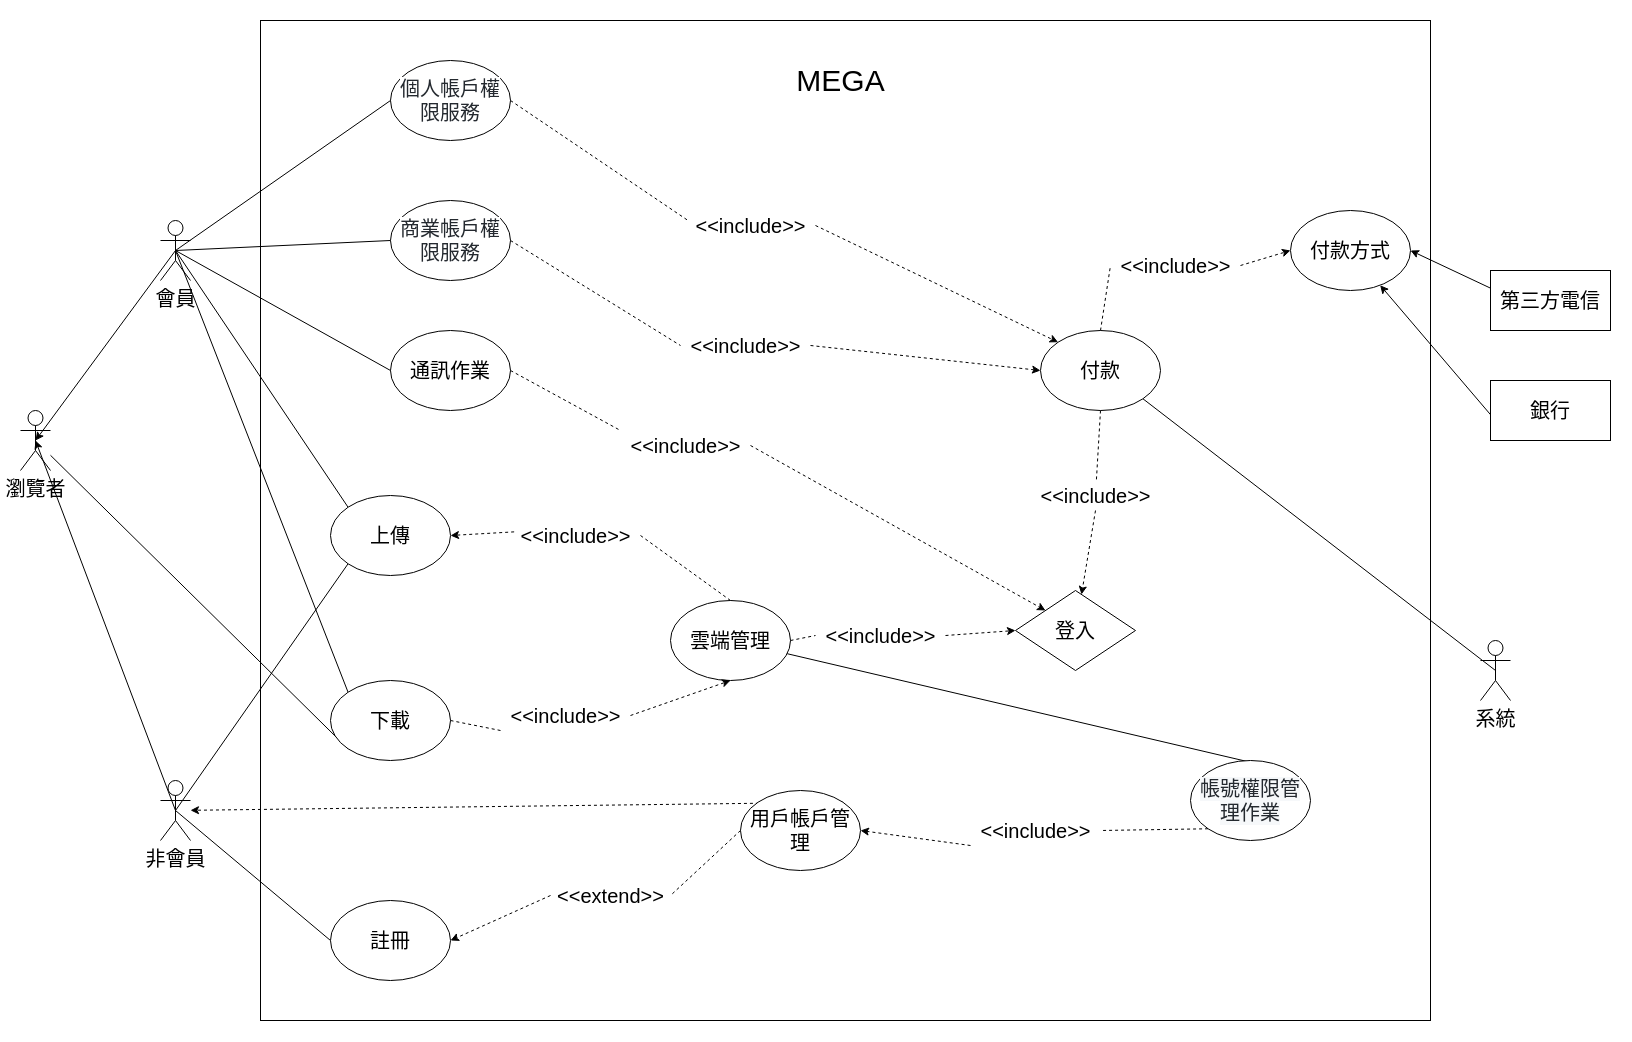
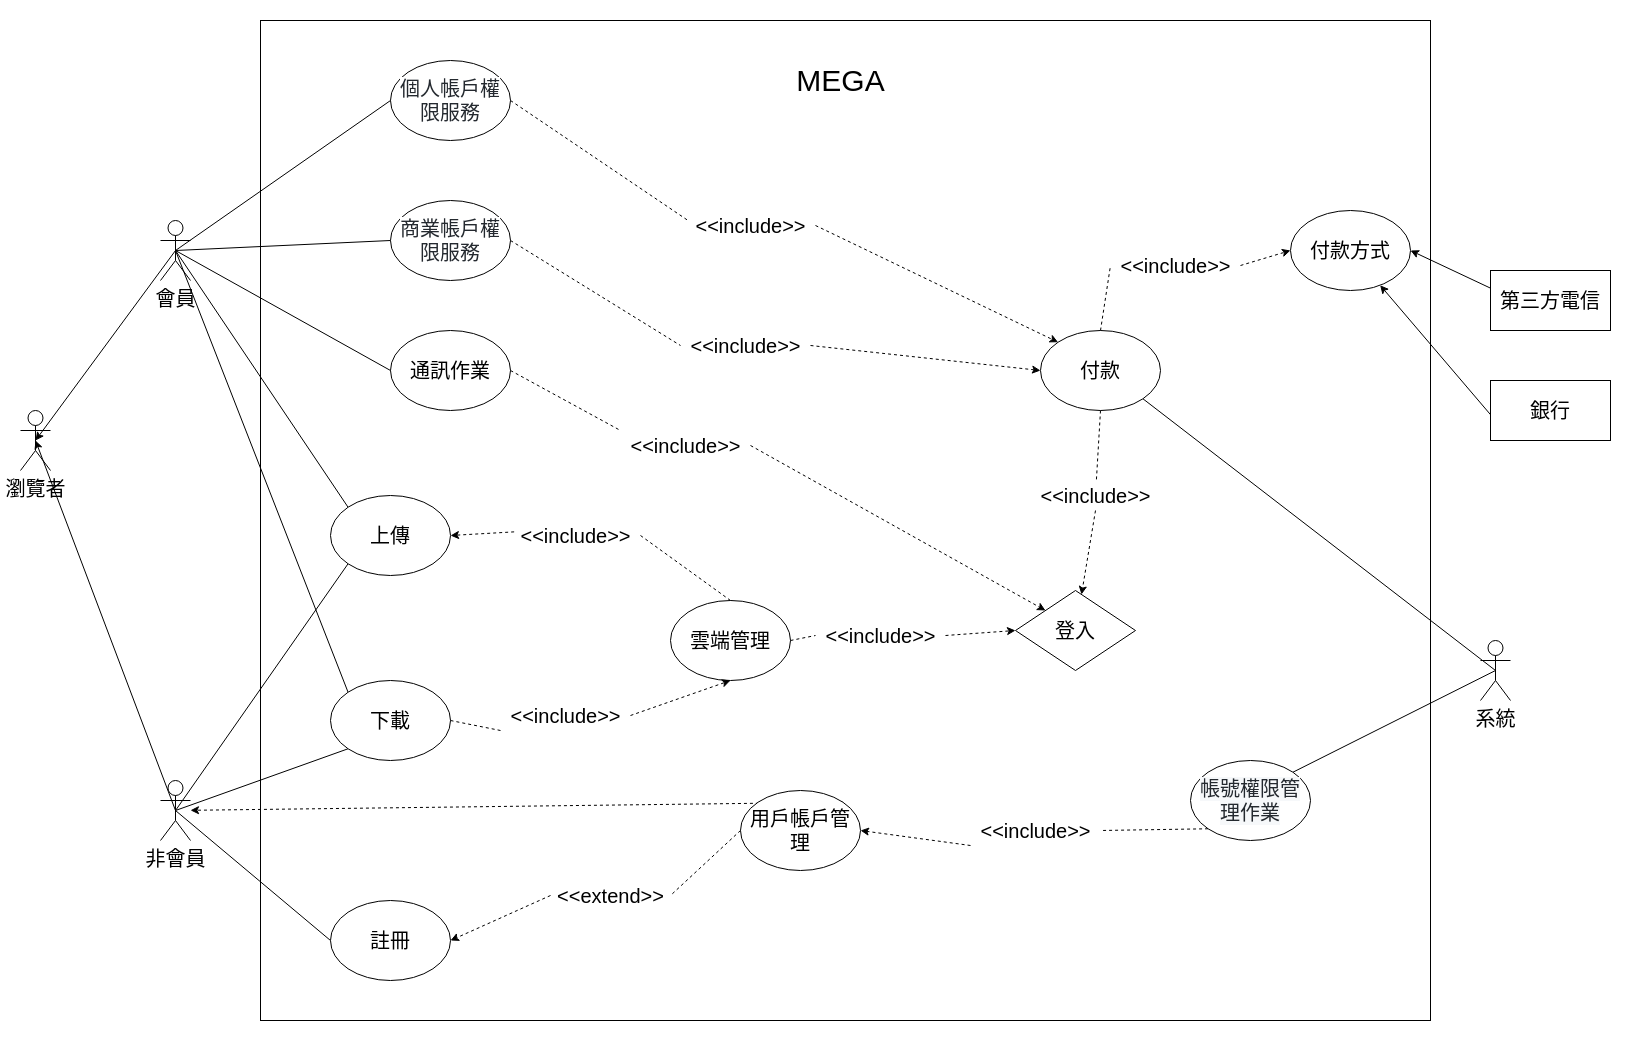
edge "瀏覽者" -- "下載": now "非會員" -- "下載"
edge "雲端管理" -- "帳號權限管理作業": now "系統" -- "帳號權限管理作業"
